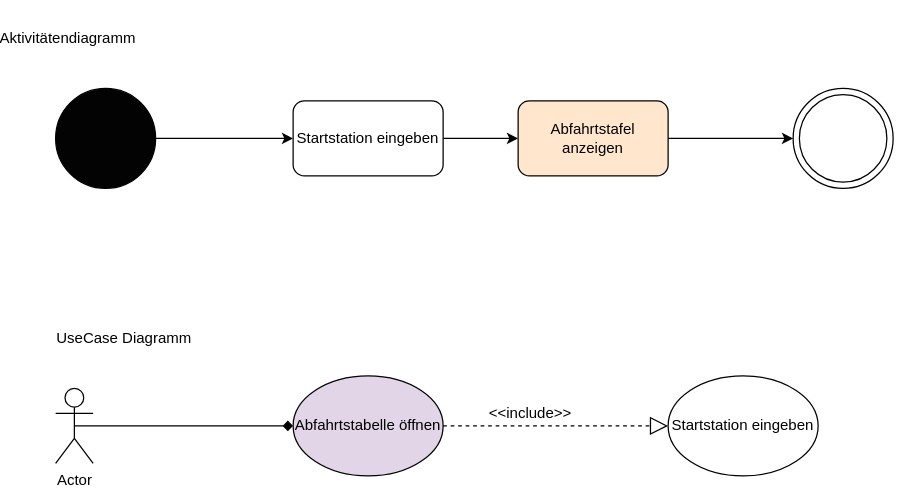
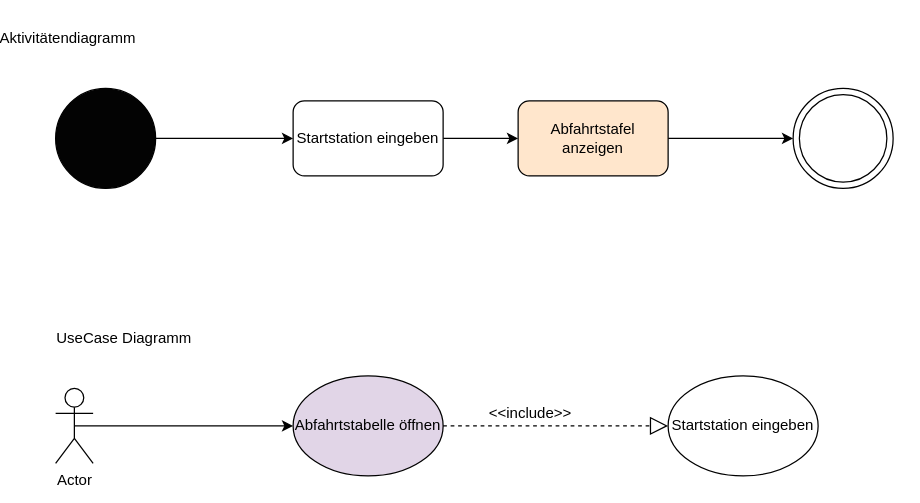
edge "Actor" -> "Abfahrtstabelle öffnen": arrowhead diamond -> classic
